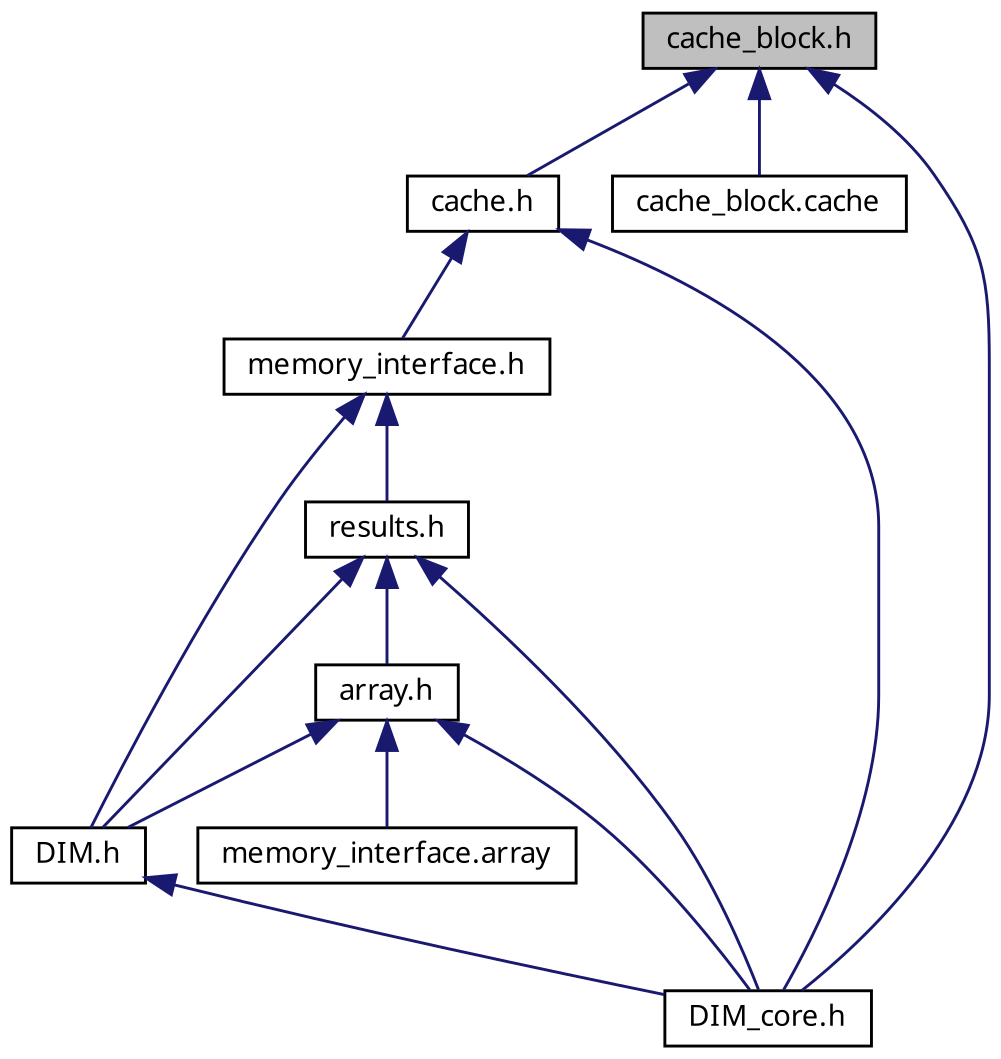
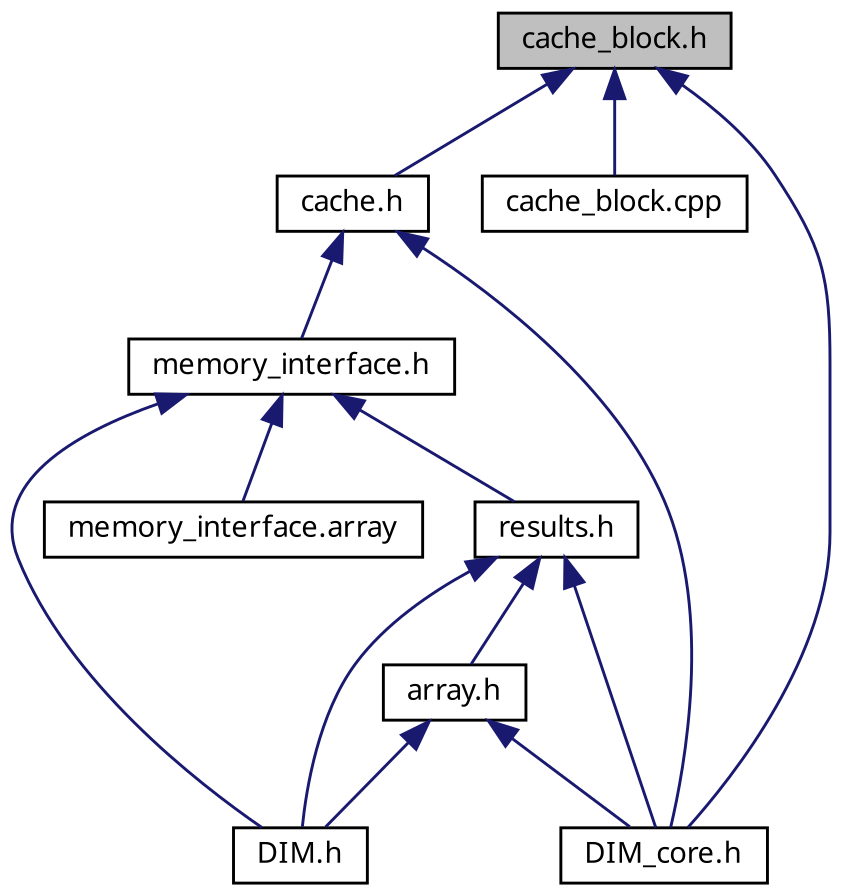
node "cache_block.cache": label "cache_block.cache" -> "cache_block.cpp"
edge "memory_interface.array" -> "array.h": now "memory_interface.array" -> "memory_interface.h"
edge "DIM_core.h" -> "DIM.h": removed
